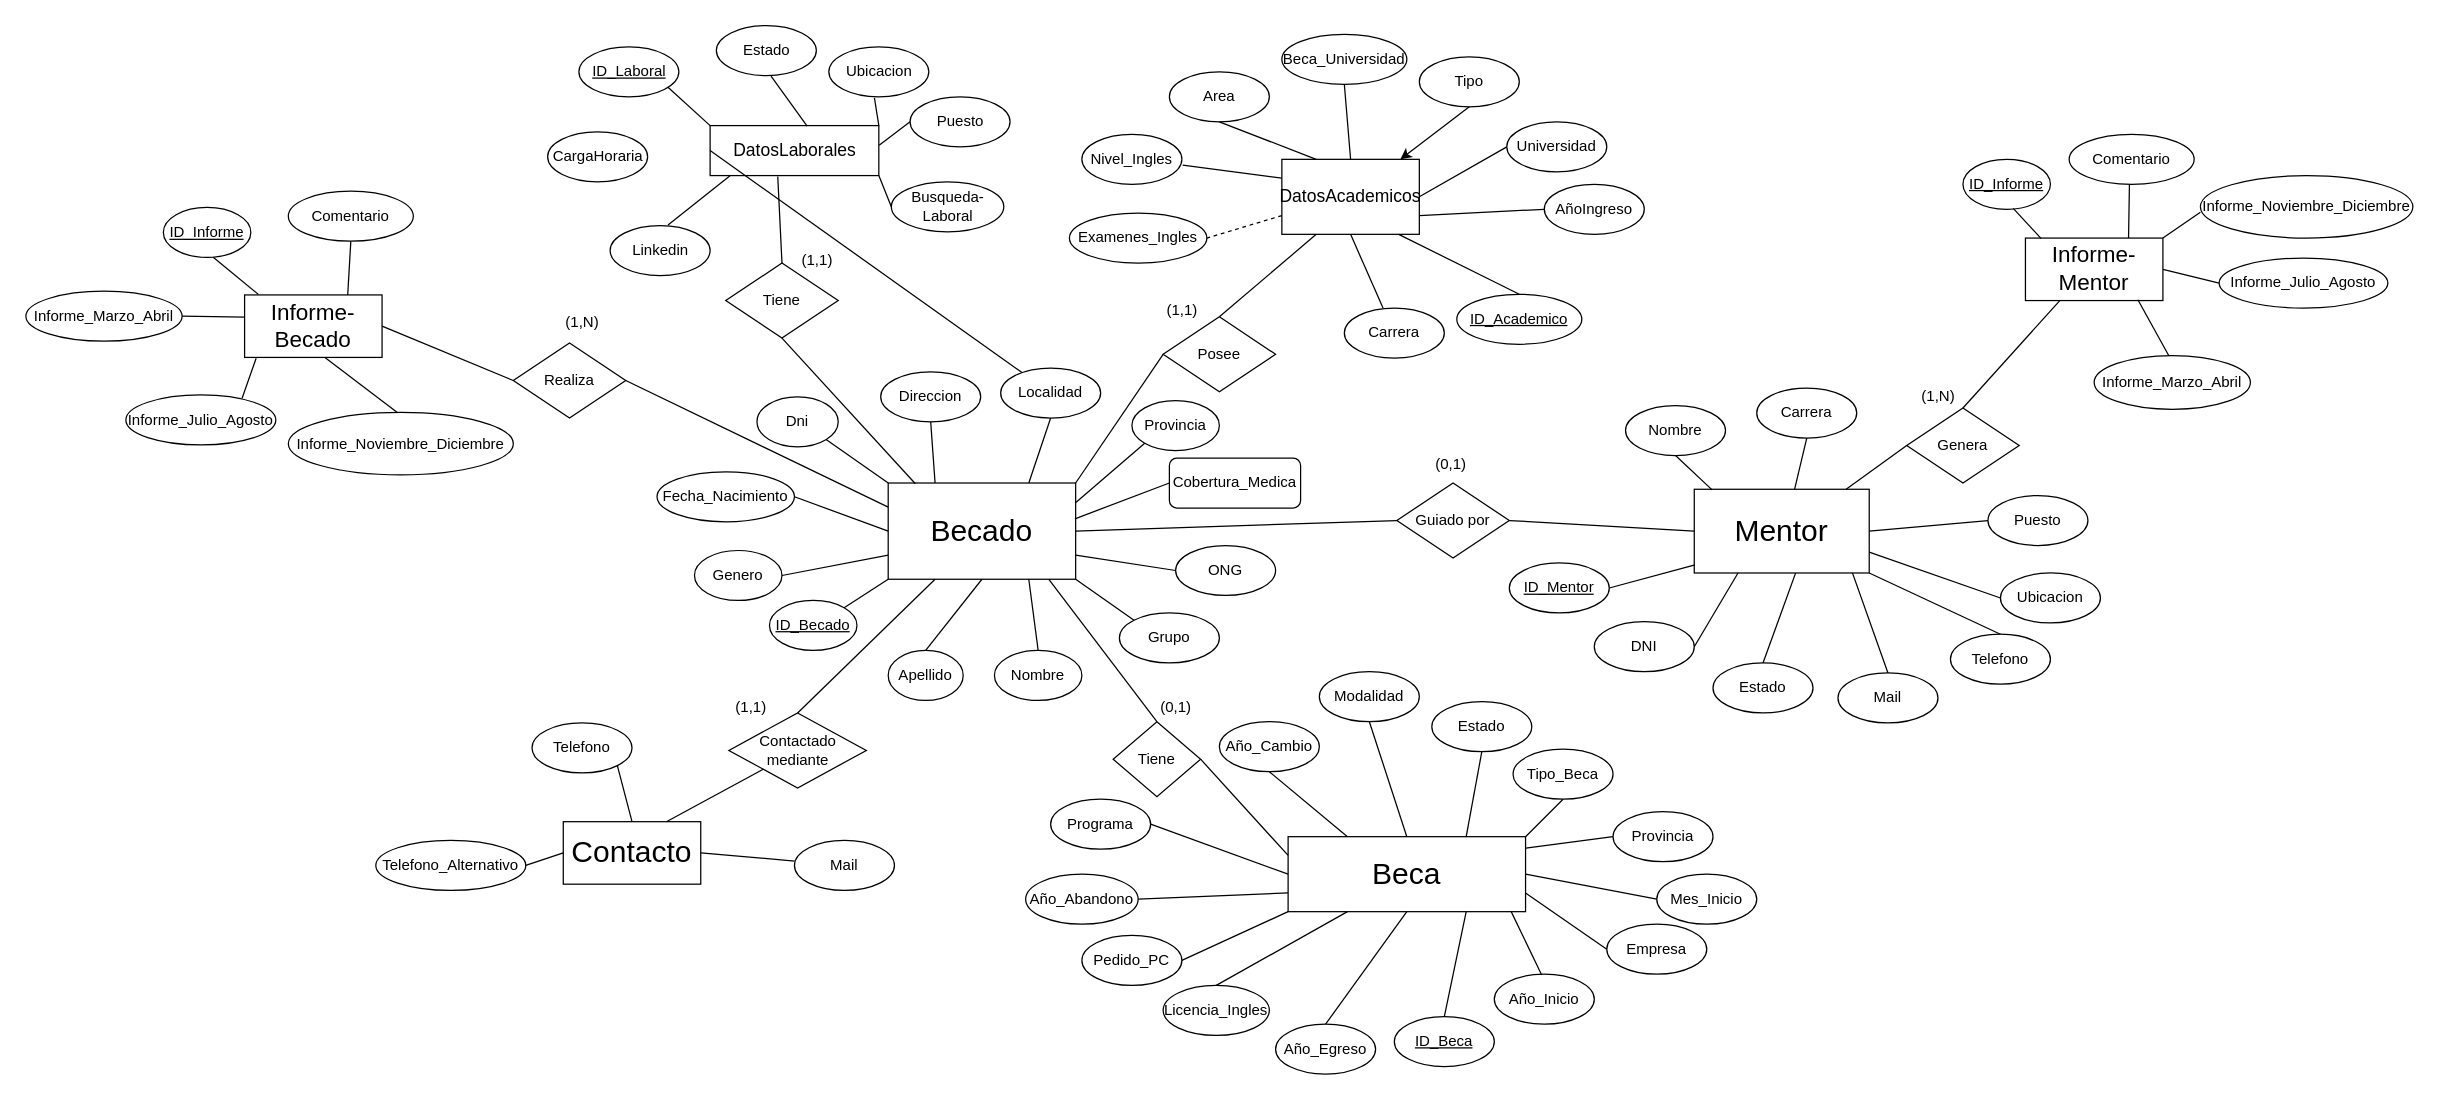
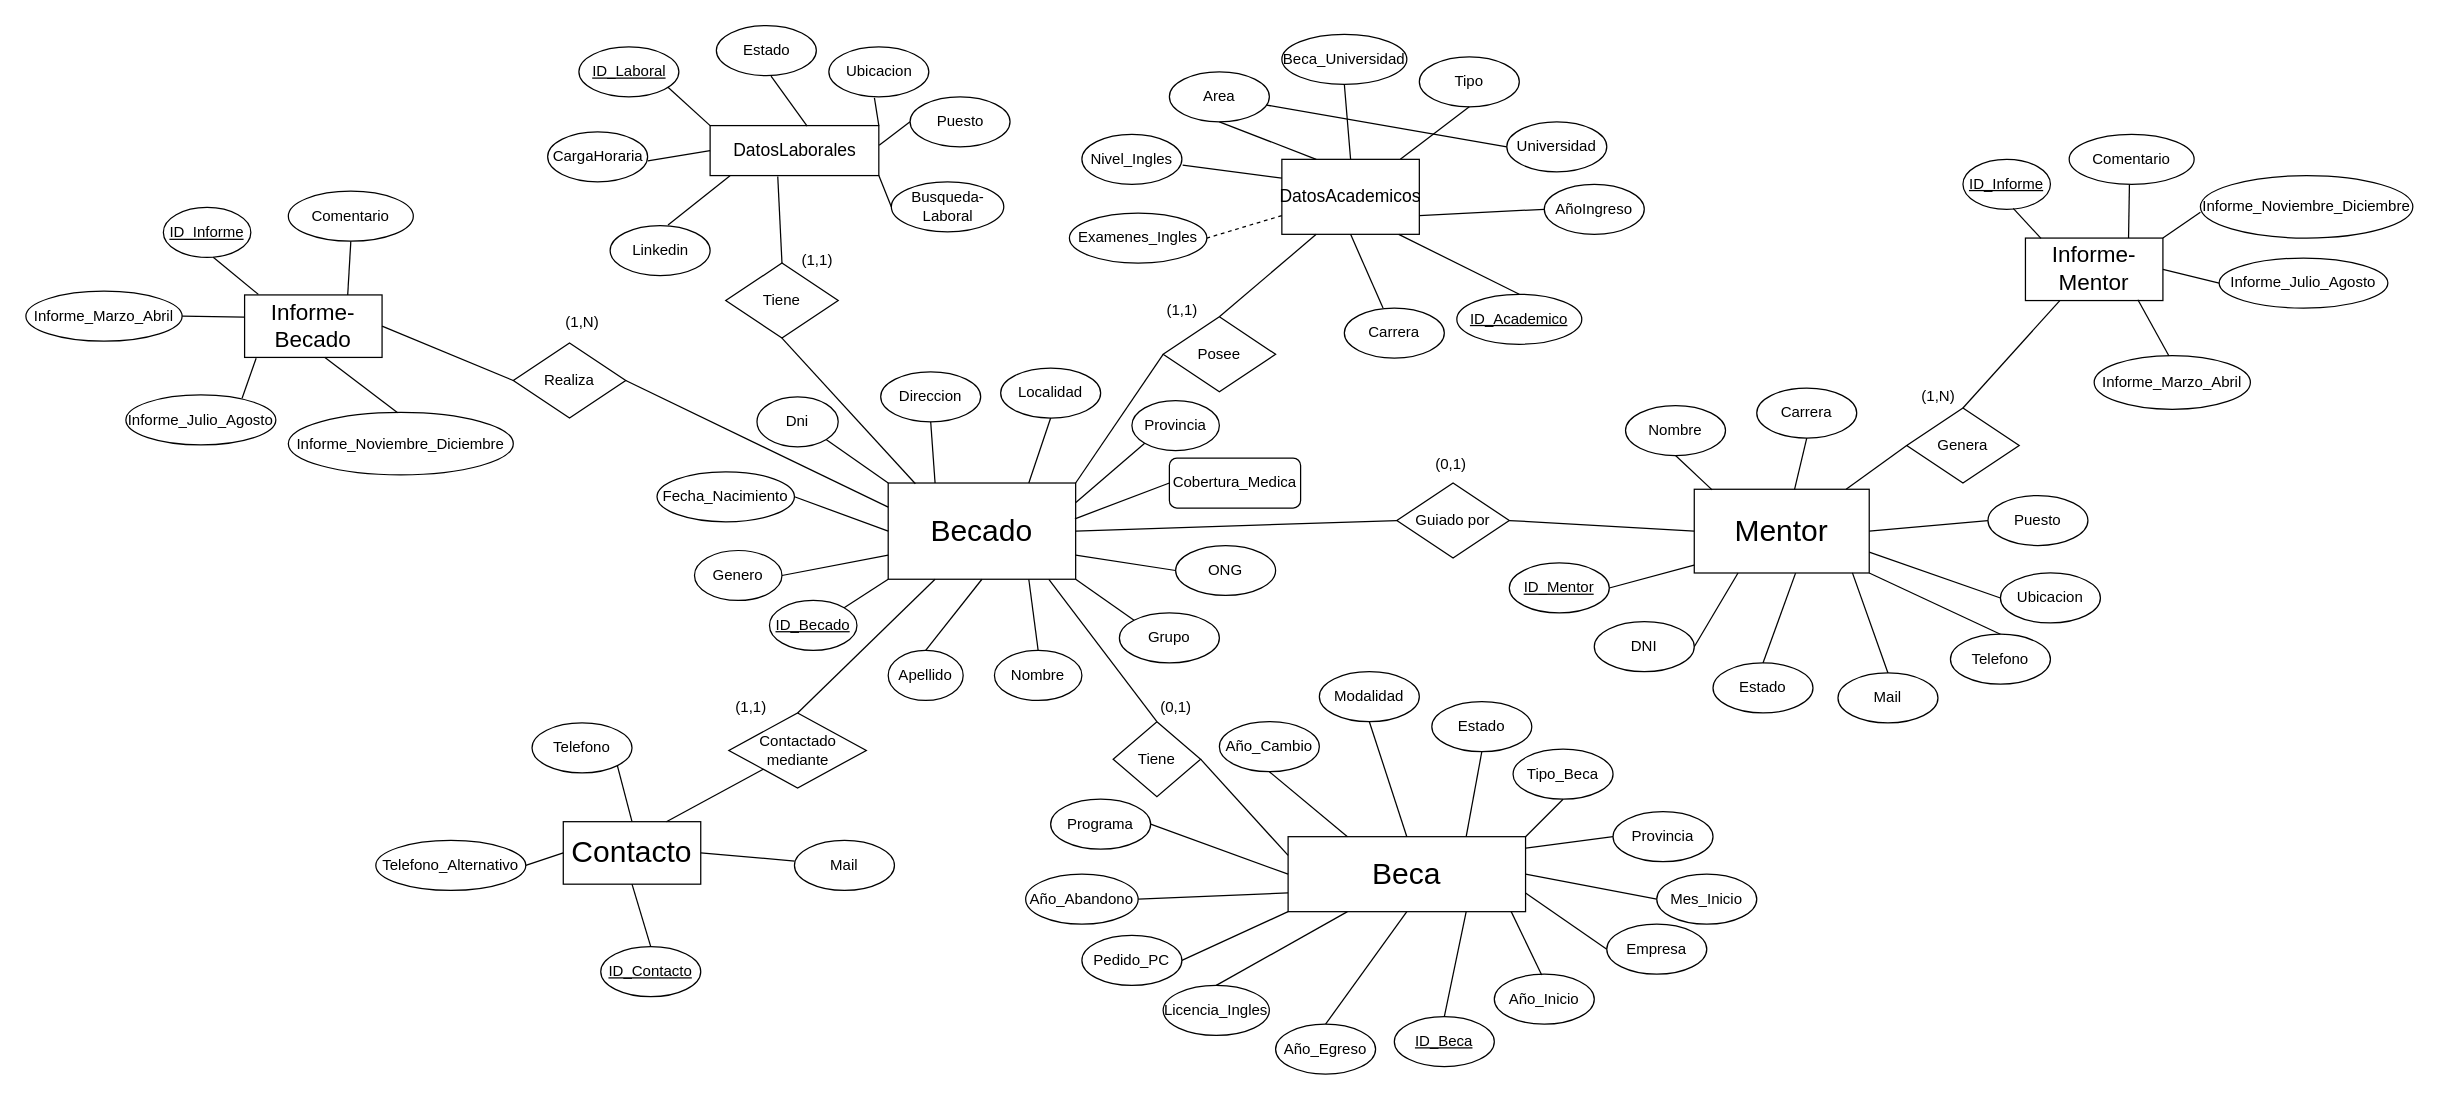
edge "Tipo" -> "DatosAcademicos": arrowhead classic -> none
edge "Universidad" -- "DatosAcademicos": now "Universidad" -- "Area"
edge "DatosLaborales" -- "Localidad": now "DatosLaborales" -- "CargaHoraria"
edge "Contacto" -- "ID_Contacto": added
node "ID_Contacto": added
